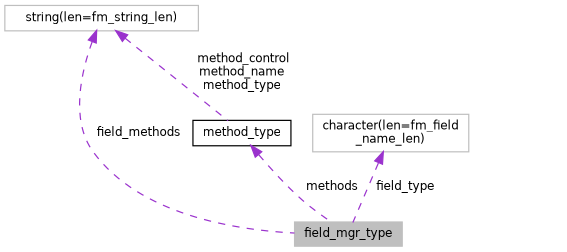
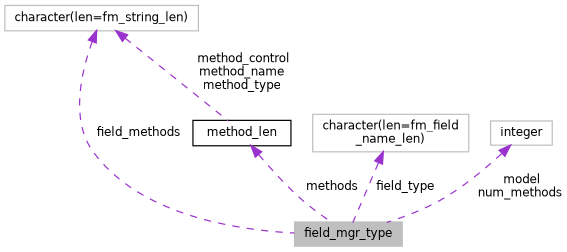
node "string(len=fm_string_len)": label "string(len=fm_string_len)" -> "character(len=fm_string_len)"
node "method_type": label "method_type" -> "method_len"
node "integer": added
